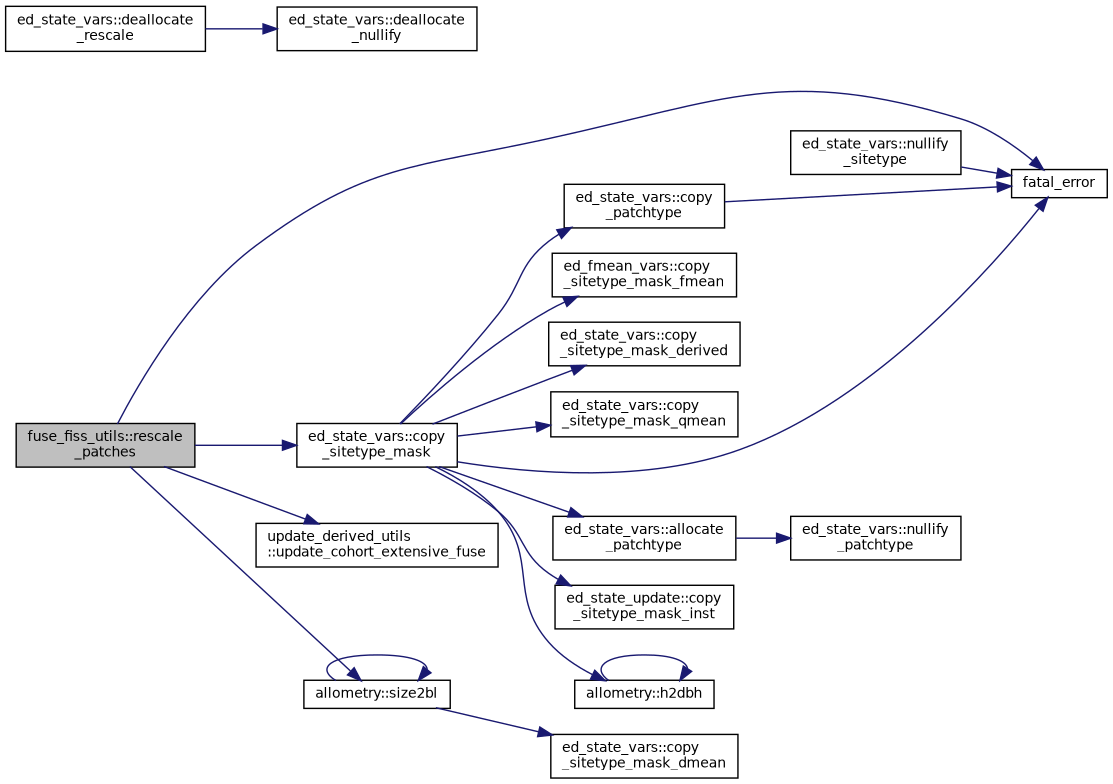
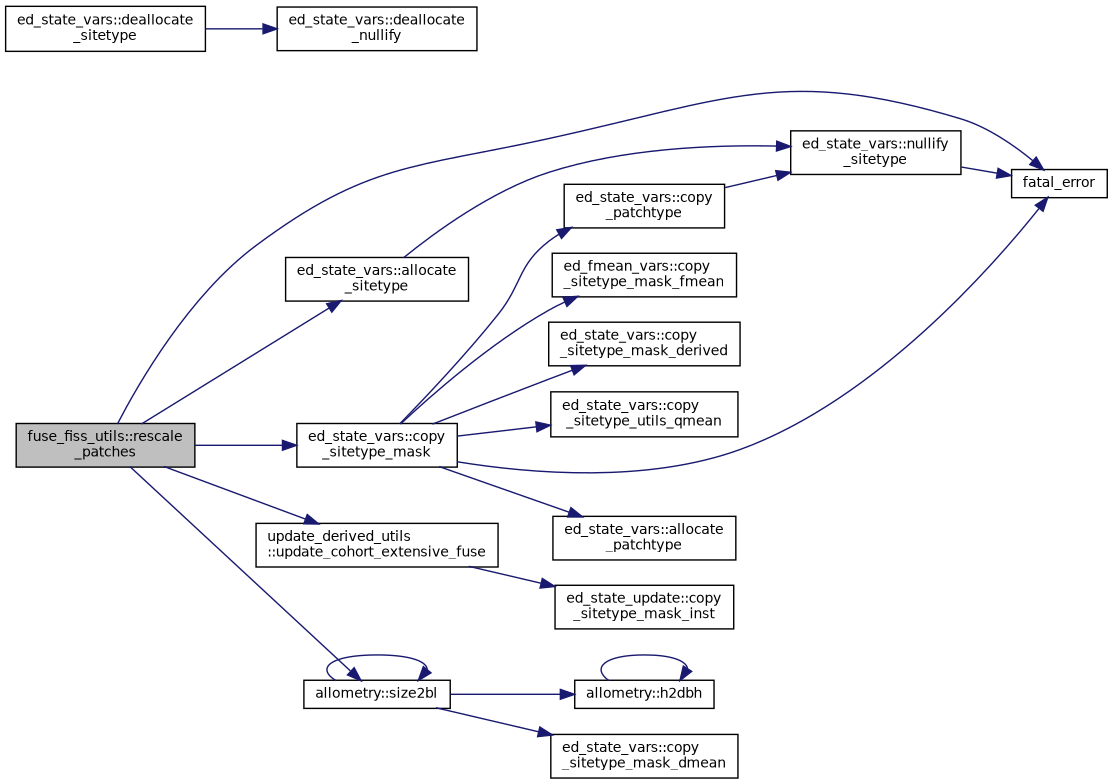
node "ed_state_vars::deallocate _rescale": label "ed_state_vars::deallocate _rescale" -> "ed_state_vars::deallocate _sitetype"
edge "ed_state_vars::copy _patchtype" -> "fatal_error": now "ed_state_vars::copy _patchtype" -> "ed_state_vars::nullify _sitetype"
node "ed_state_vars::allocate _sitetype": added
node "ed_state_vars::copy _sitetype_mask_qmean": label "ed_state_vars::copy _sitetype_mask_qmean" -> "ed_state_vars::copy _sitetype_utils_qmean"
edge "ed_state_vars::copy _sitetype_mask" -> "ed_state_update::copy _sitetype_mask_inst": now "update_derived_utils ::update_cohort_extensive_fuse" -> "ed_state_update::copy _sitetype_mask_inst"
node "ed_state_vars::nullify _patchtype": removed
edge "ed_state_vars::copy _sitetype_mask" -> "allometry::h2dbh": now "allometry::size2bl" -> "allometry::h2dbh"
